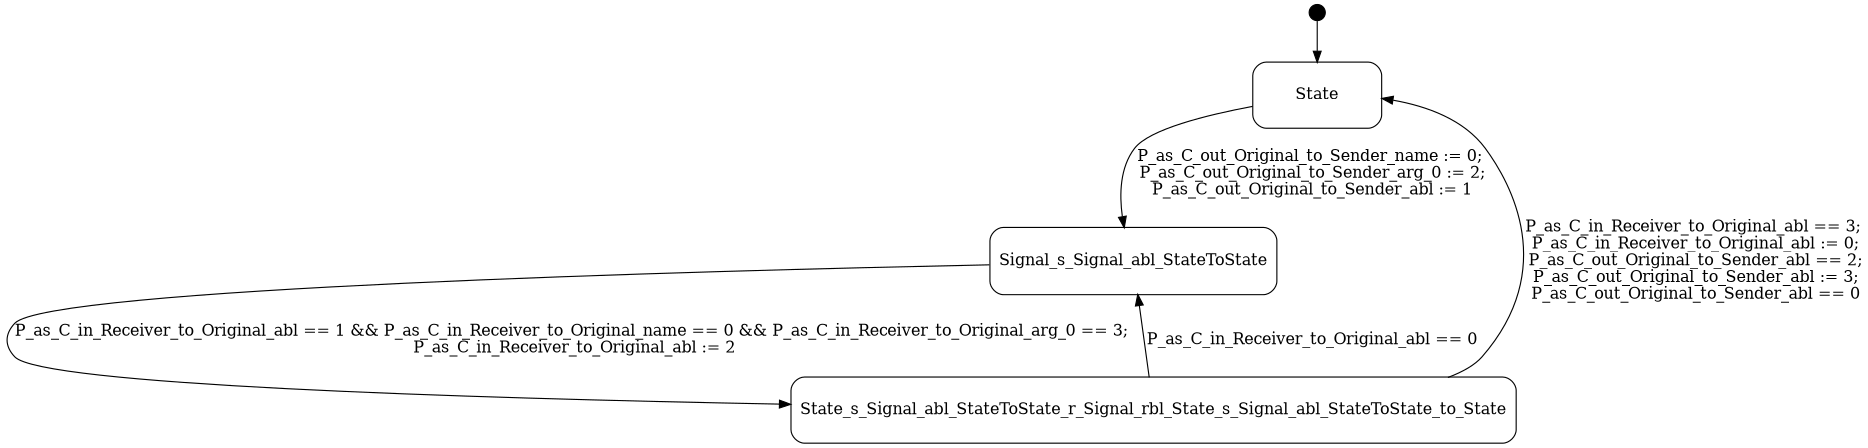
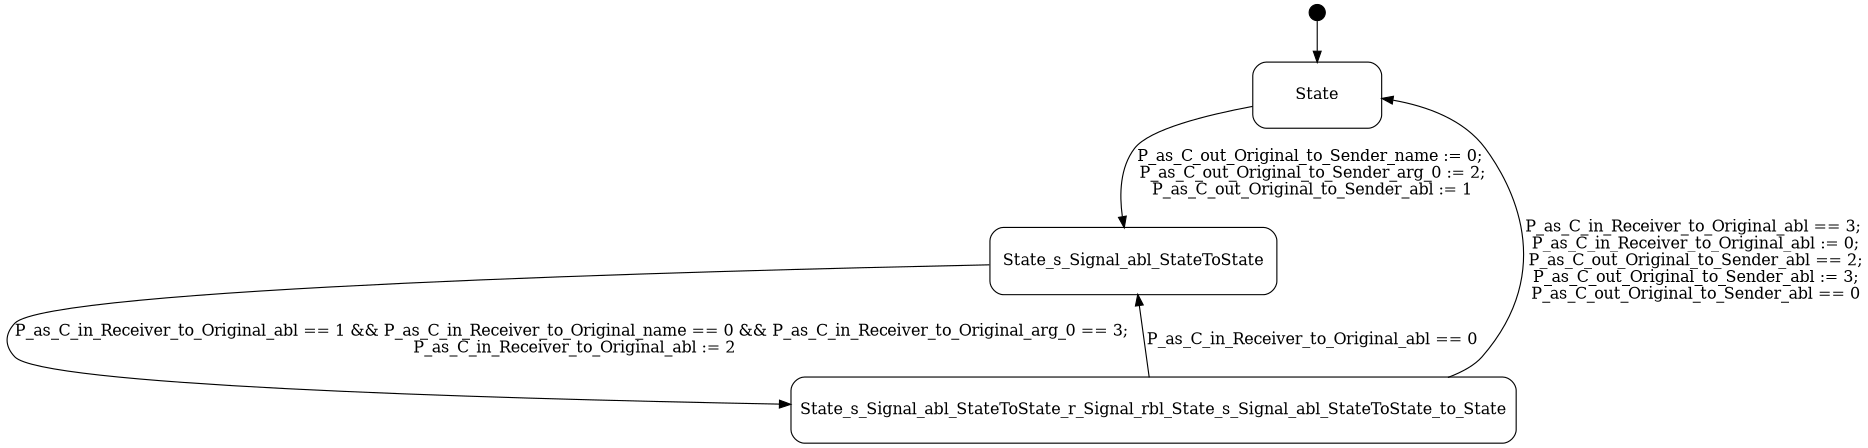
node "Signal_s_Signal_abl_StateToState": label "Signal_s_Signal_abl_StateToState" -> "State_s_Signal_abl_StateToState"
